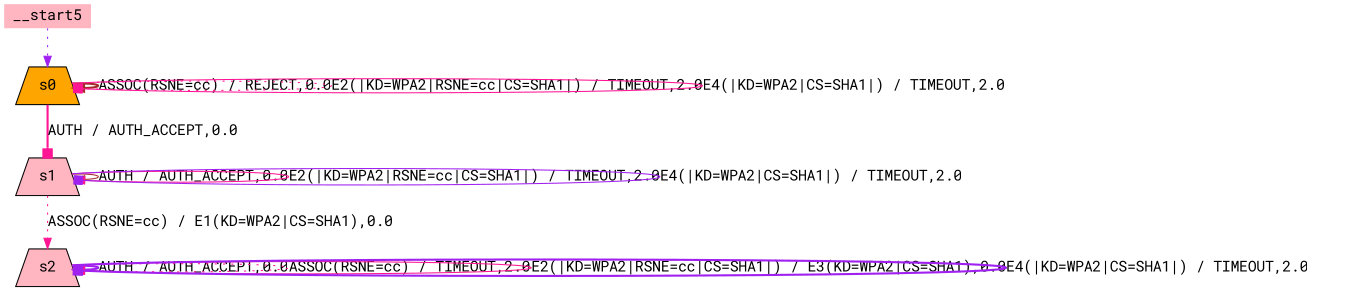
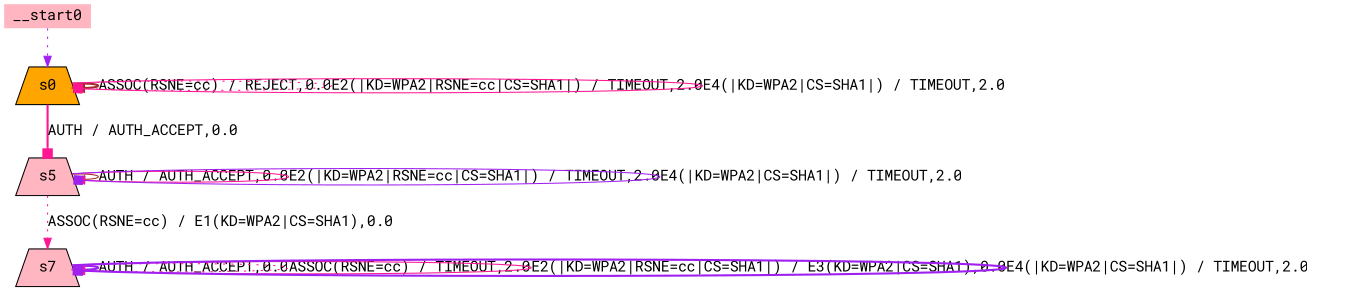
node "__start5": label "__start5" -> "__start0"
node "s1": label "s1" -> "s5"
node "s2": label "s2" -> "s7"
